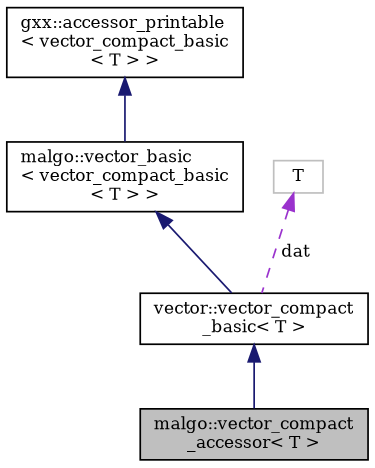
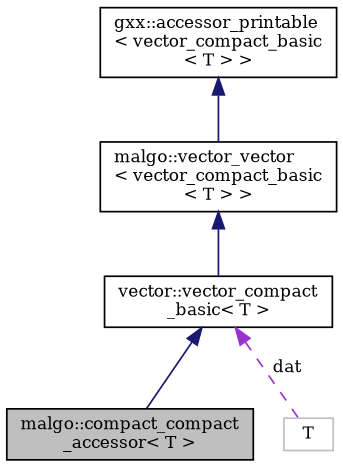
node "malgo::vector_basic < vector_compact_basic < T > >": label "malgo::vector_basic < vector_compact_basic < T > >" -> "malgo::vector_vector < vector_compact_basic < T > >"
edge "vector::vector_compact _basic< T >" -> "T": reversed
node "malgo::vector_compact _accessor< T >": label "malgo::vector_compact _accessor< T >" -> "malgo::compact_compact _accessor< T >"
